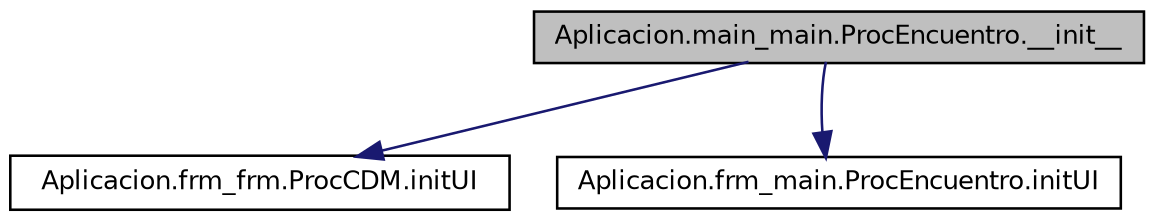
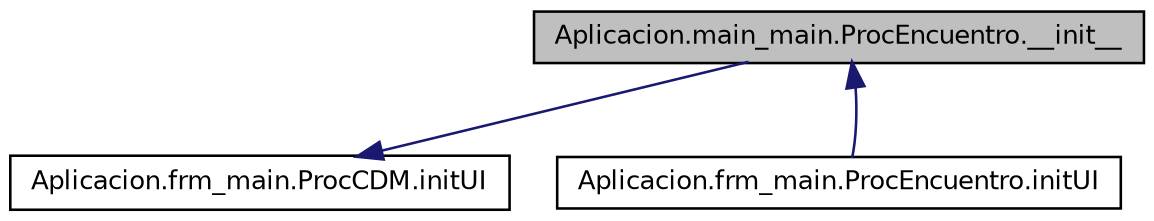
edge "Aplicacion.main_main.ProcEncuentro.__init__" -> "Aplicacion.frm_main.ProcEncuentro.initUI": reversed
node "Aplicacion.frm_frm.ProcCDM.initUI": label "Aplicacion.frm_frm.ProcCDM.initUI" -> "Aplicacion.frm_main.ProcCDM.initUI"
